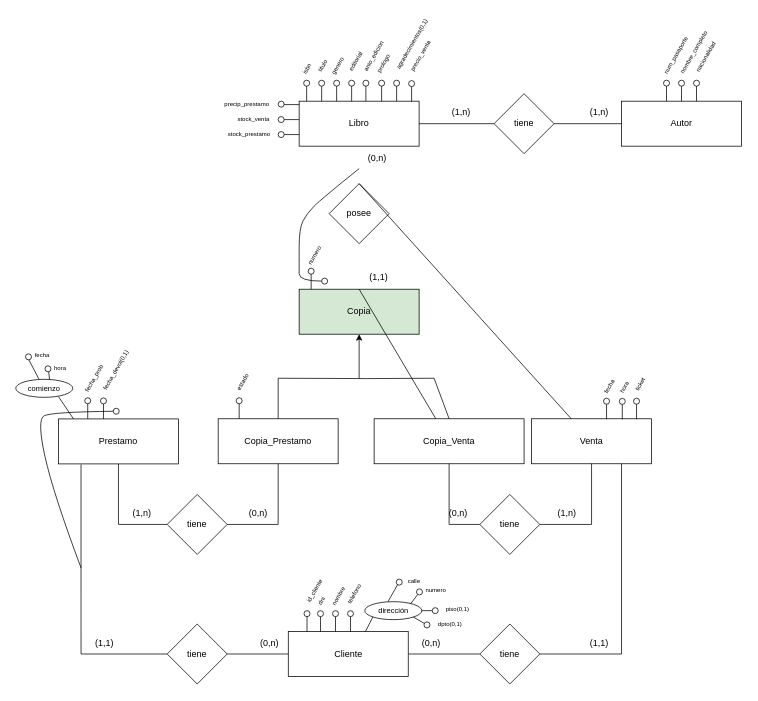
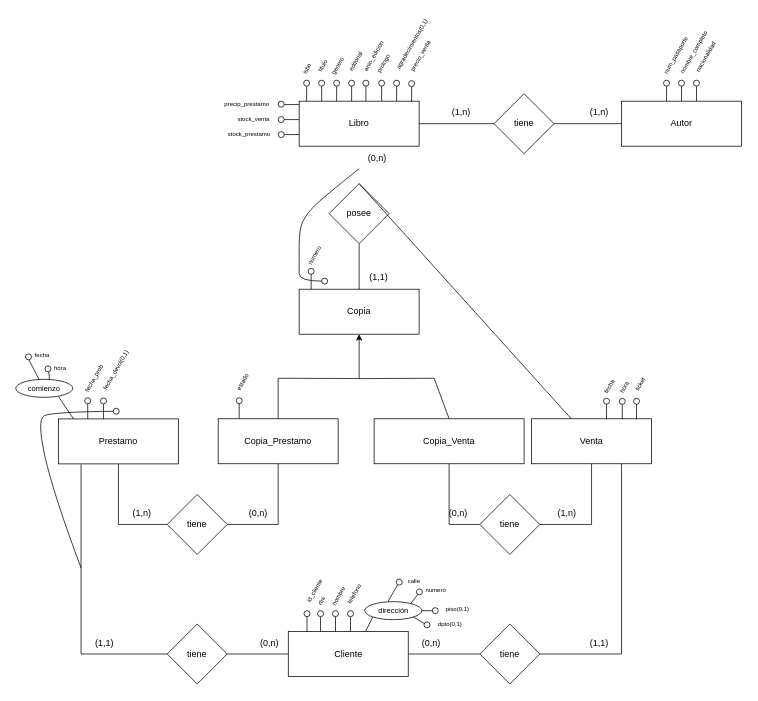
node "Copia": fillcolor #d5e8d4 -> #ffffff
edge "Copia" -- "Copia_Venta": now "Copia" -- "posee"
